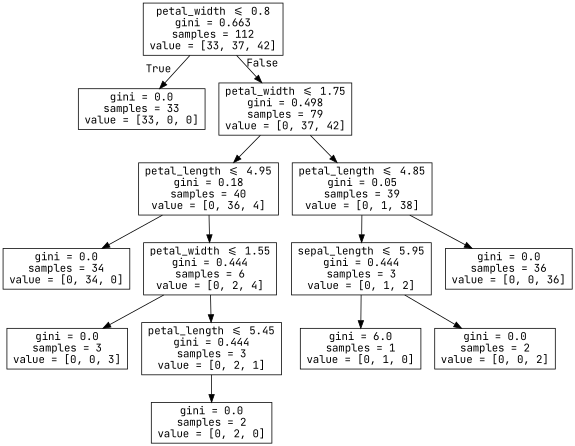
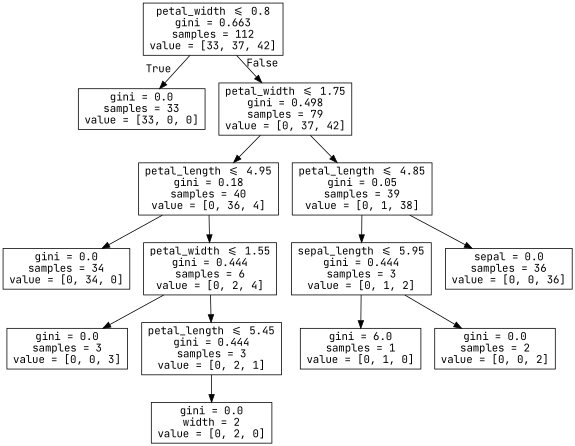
node "gini = 0.0 samples = 36 value = [0, 0, 36]": label "gini = 0.0 samples = 36 value = [0, 0, 36]" -> "sepal = 0.0 samples = 36 value = [0, 0, 36]"
node "gini = 0.0 samples = 2 value = [0, 2, 0]": label "gini = 0.0 samples = 2 value = [0, 2, 0]" -> "gini = 0.0 width = 2 value = [0, 2, 0]"
